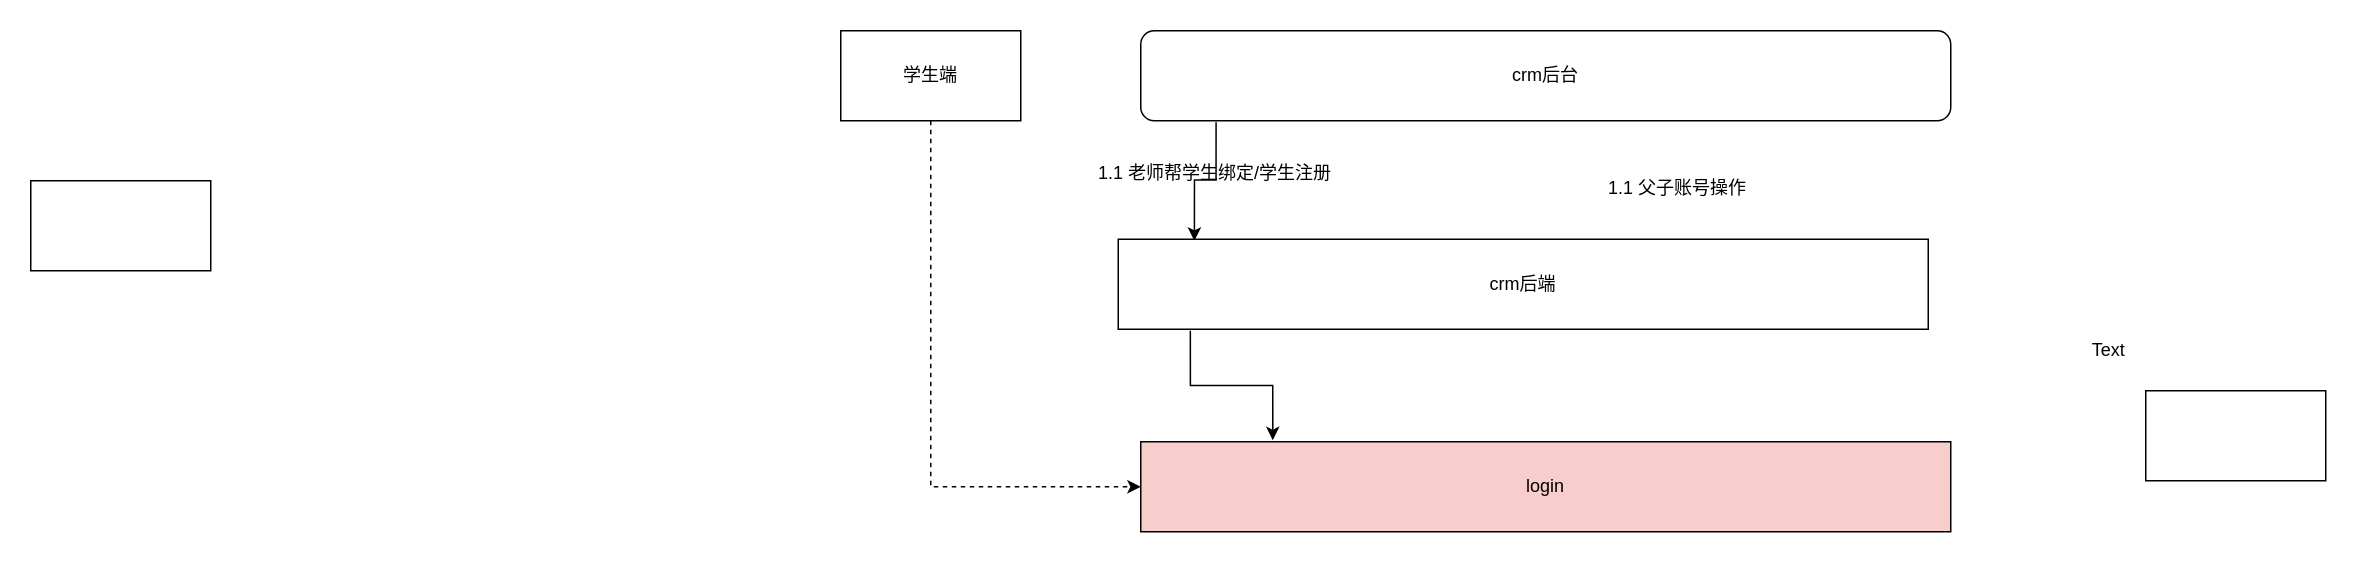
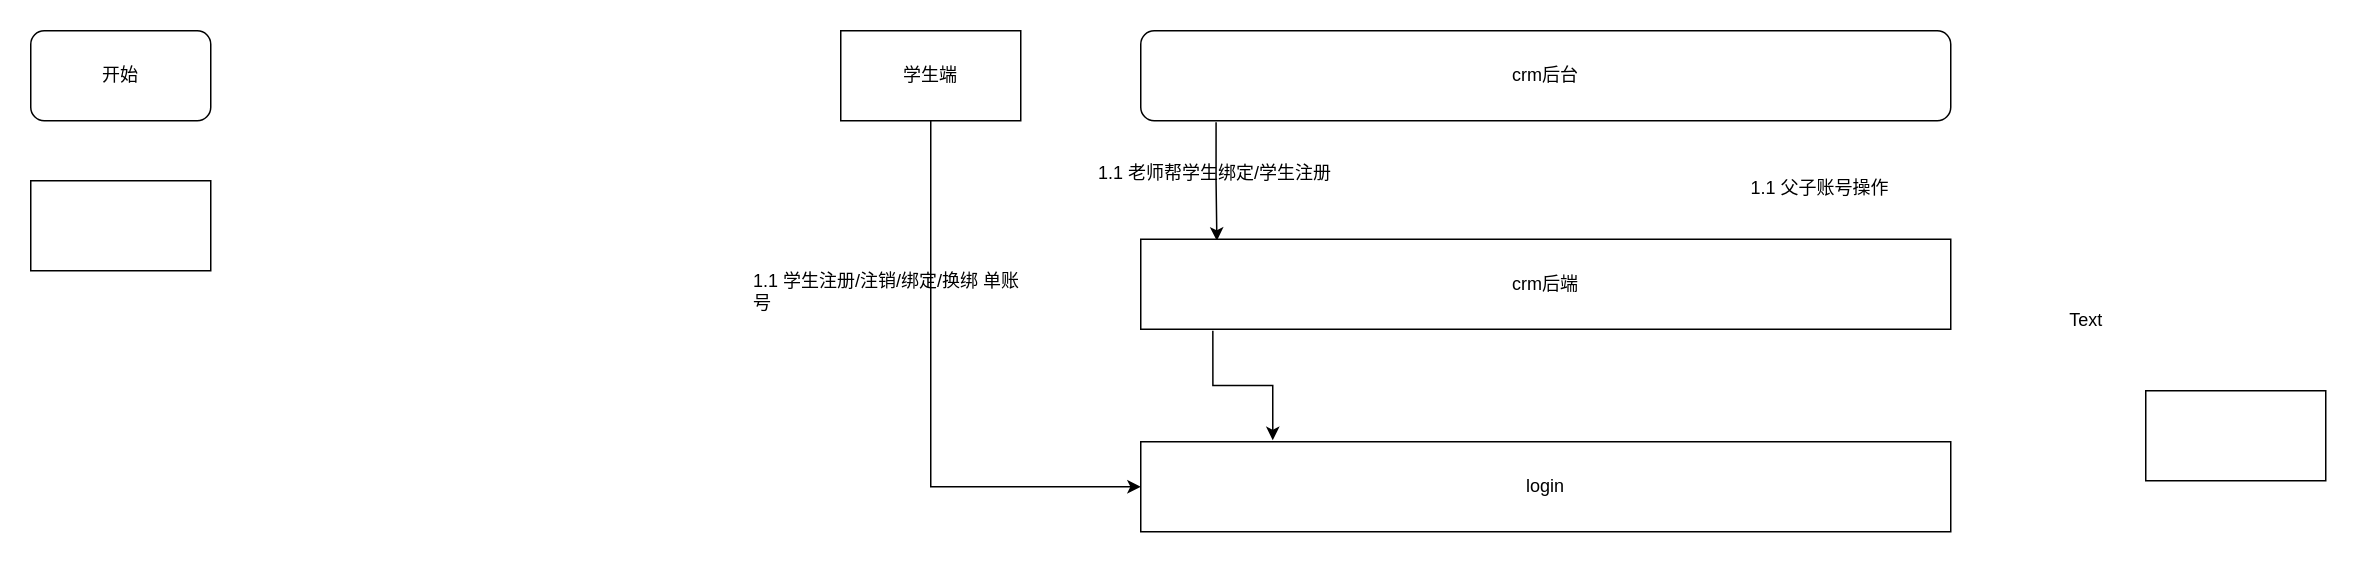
node "开始": added
node "1.1 父子账号操作": moved (1688, 188) -> (1831, 188)
node "crm后端": moved (1523, 284) -> (1546, 284)
node "1.1 学生注册/注销/绑定/换绑 单账号": added
node "Text": moved (2108, 350) -> (2086, 320)
edge "学生端" -> "login": style dashed -> solid
node "login": fillcolor #f8cecc -> #ffffff
